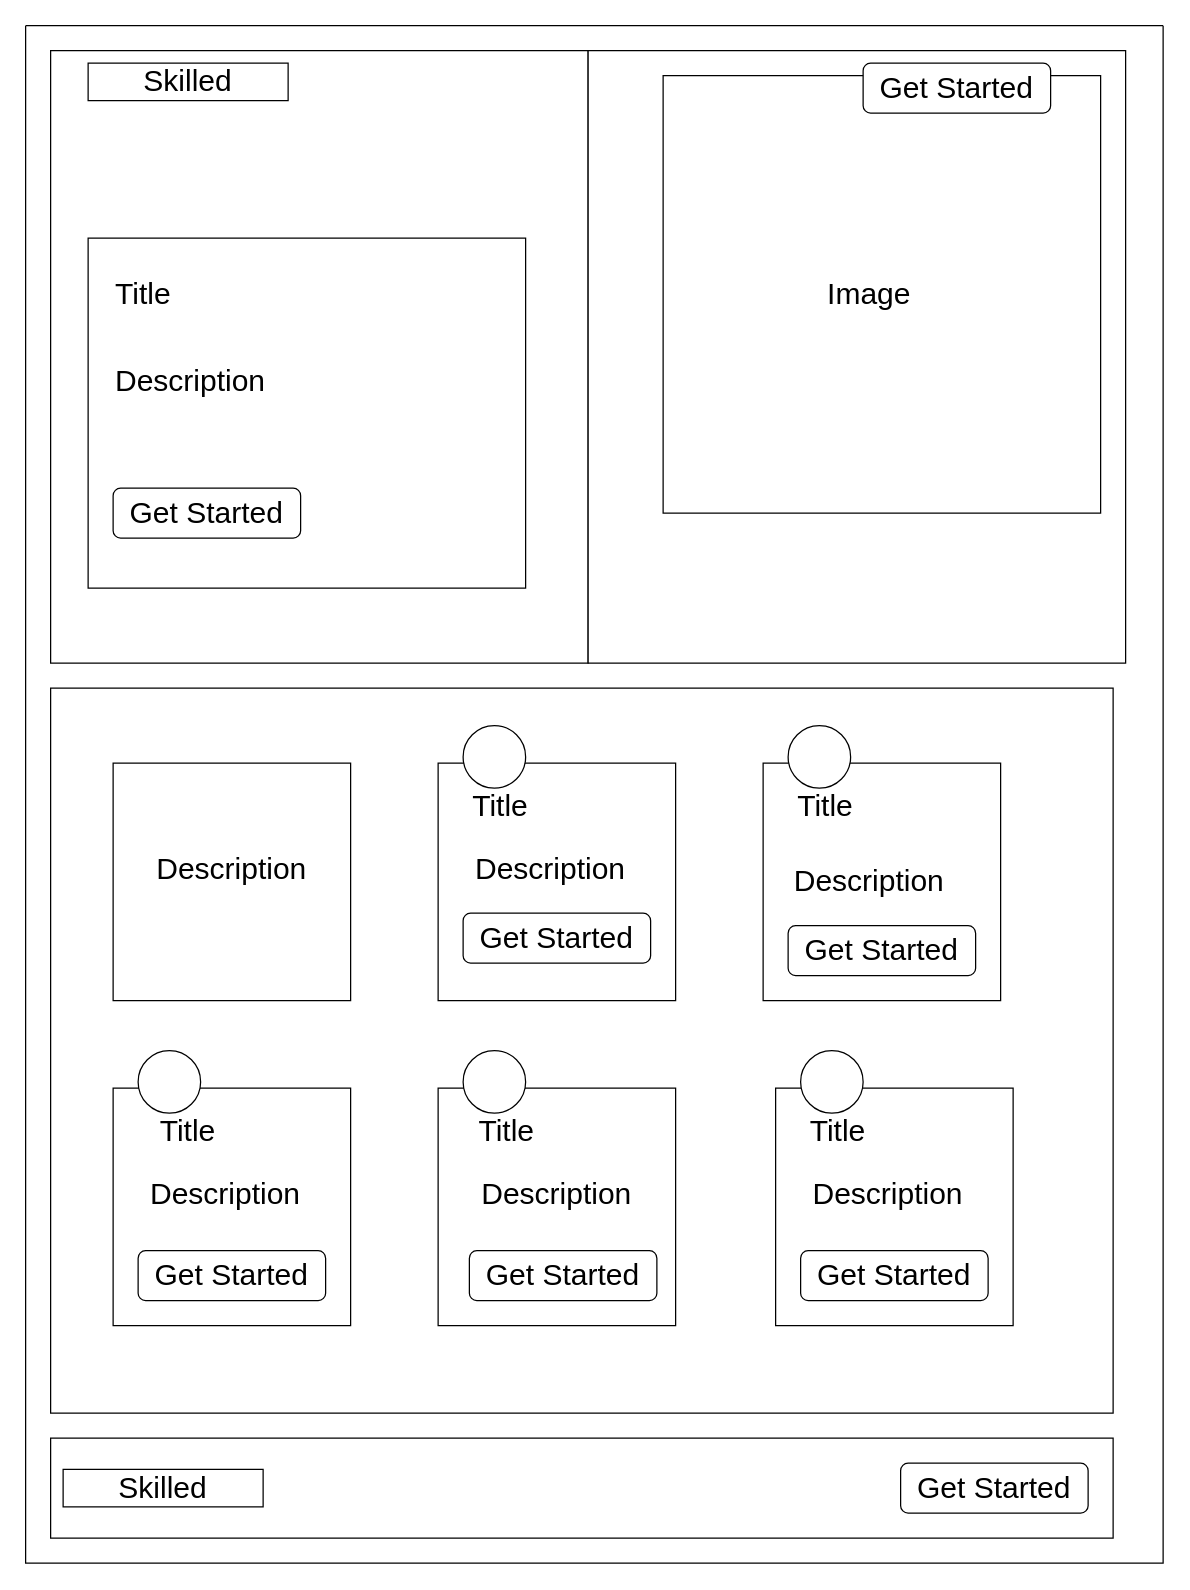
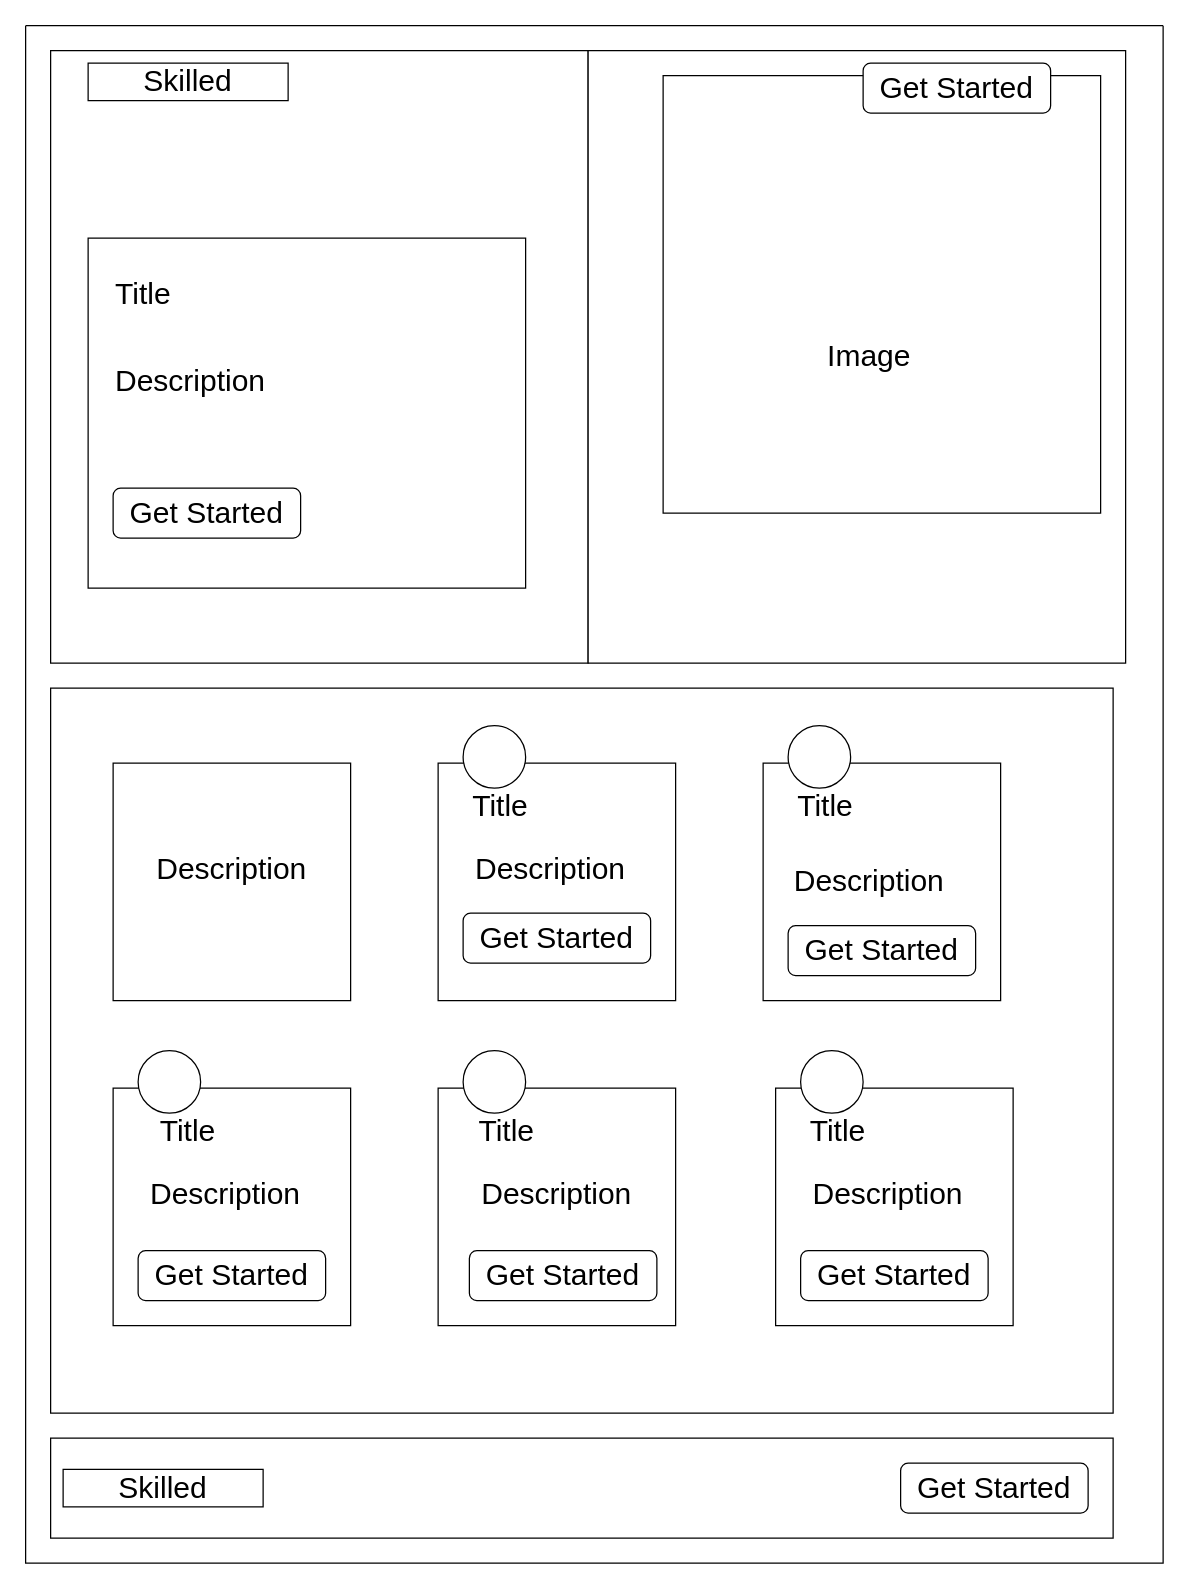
node "Image": moved (869, 294) -> (869, 357)
